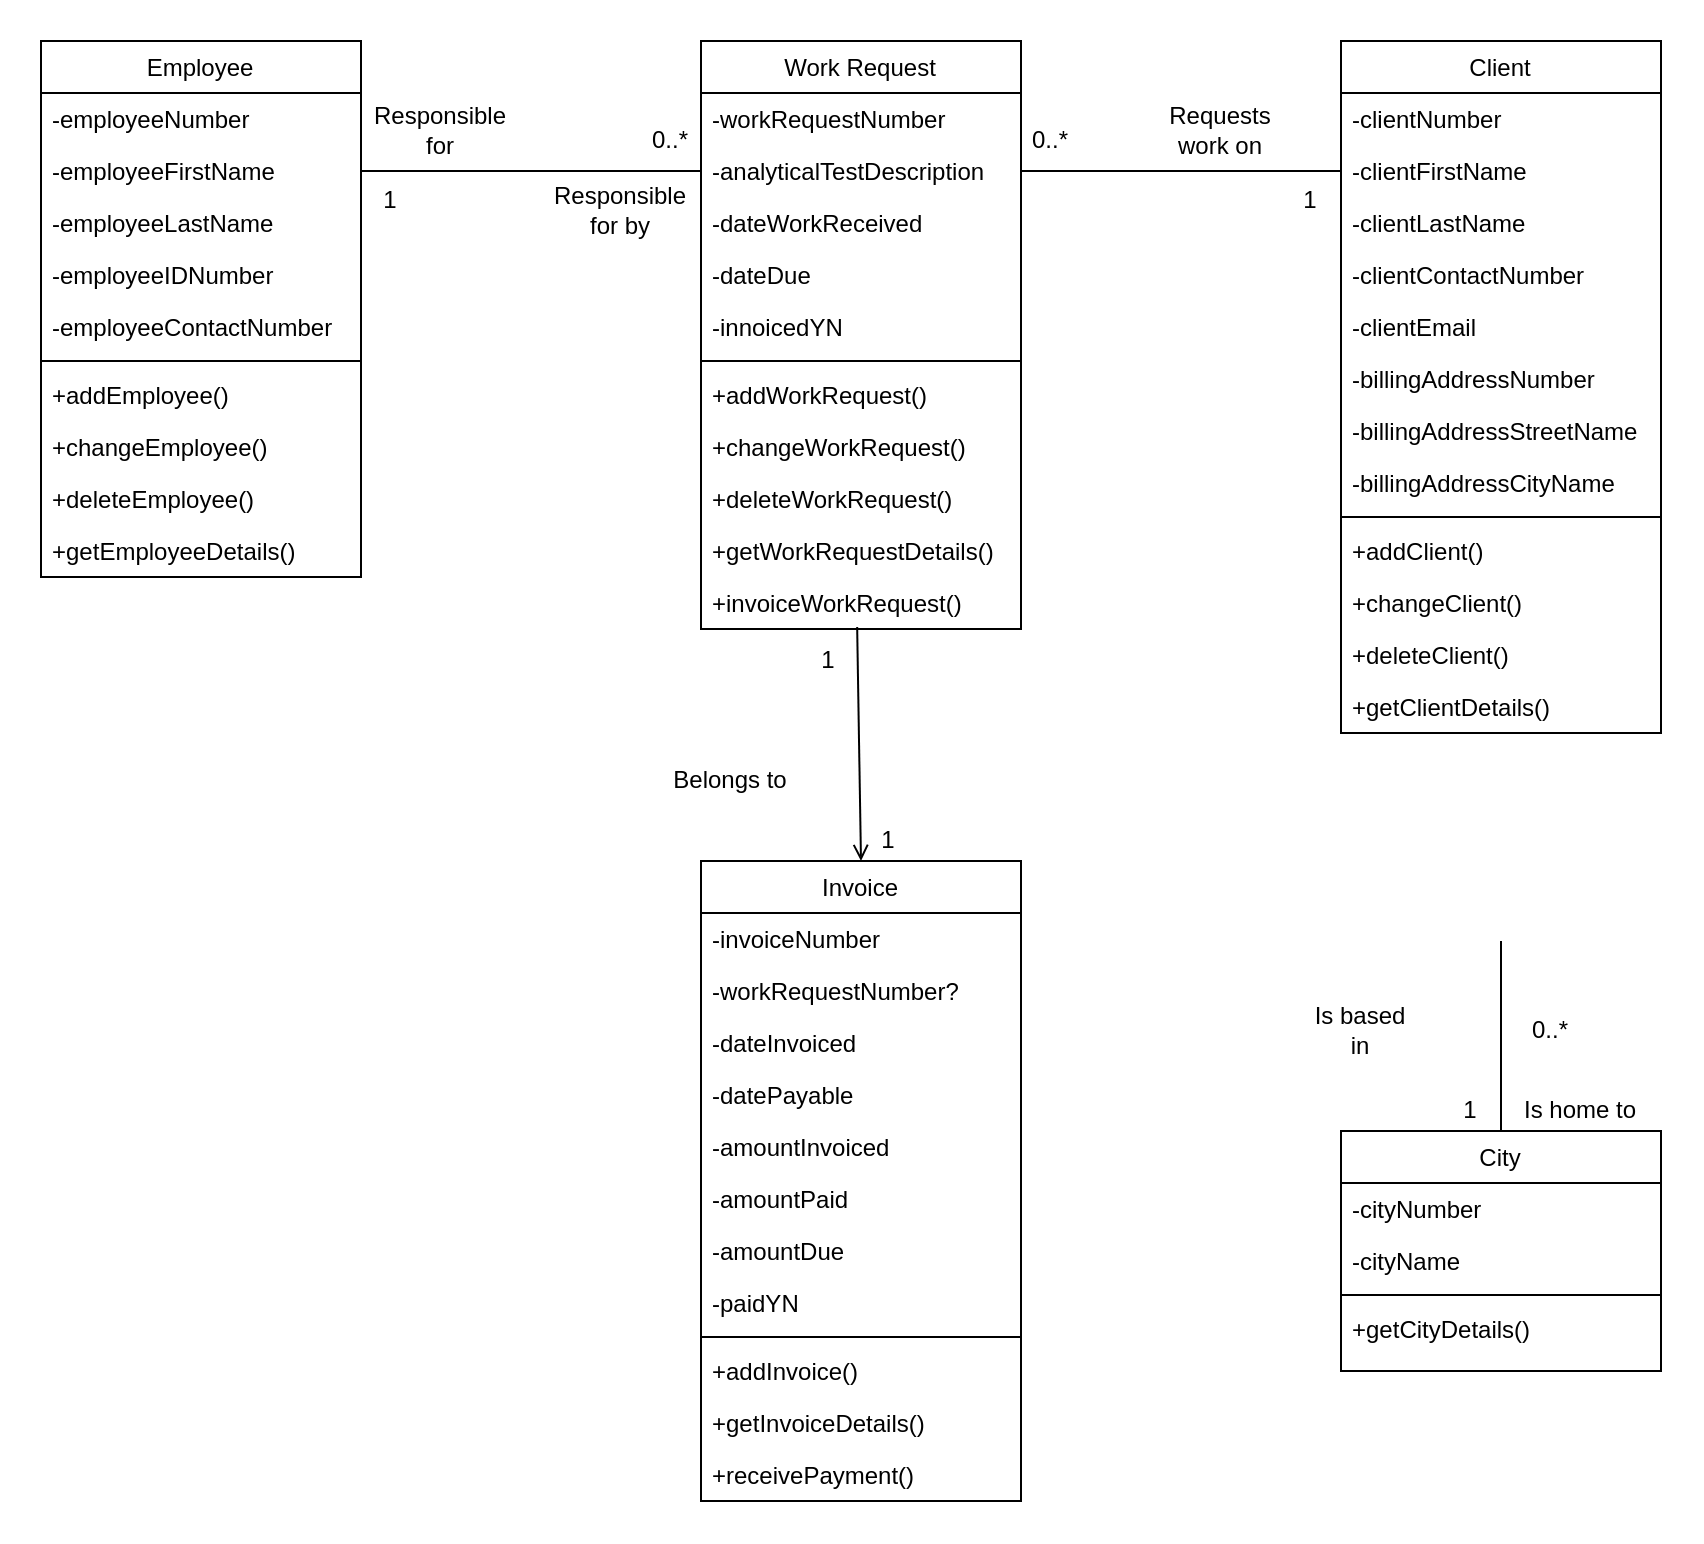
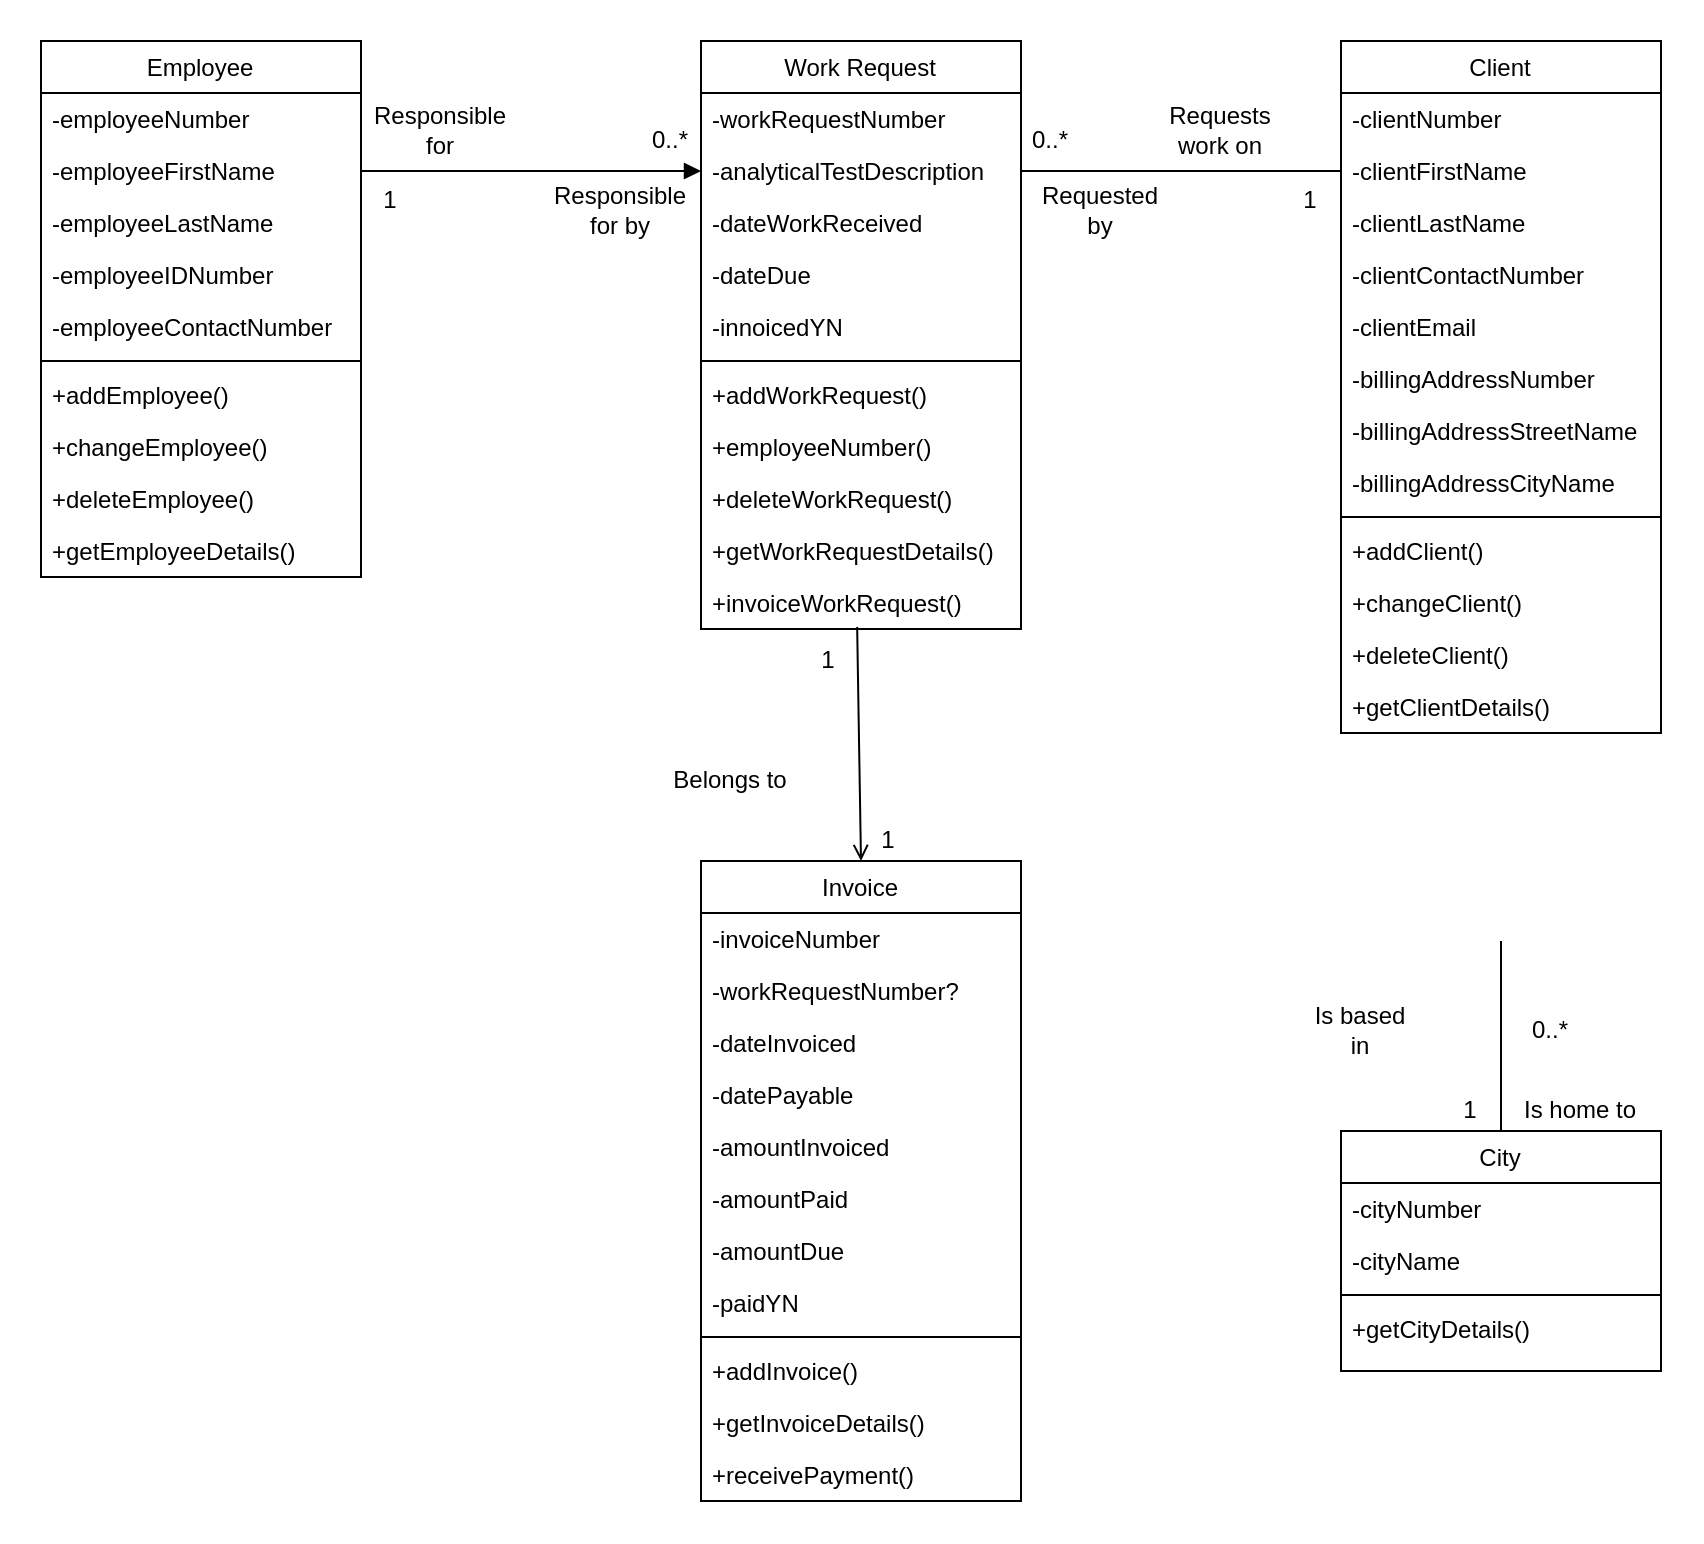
edge "-employeeFirstName" -- "-analyticalTestDescription": arrowhead none -> block
node "Requested by": added
node "+changeWorkRequest()": label "+changeWorkRequest()" -> "+employeeNumber()"
